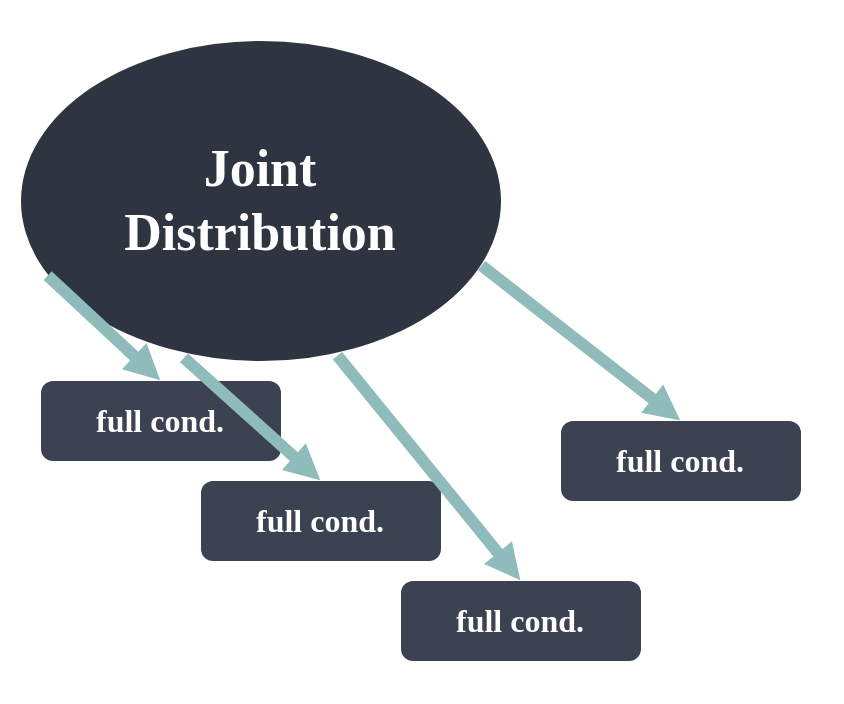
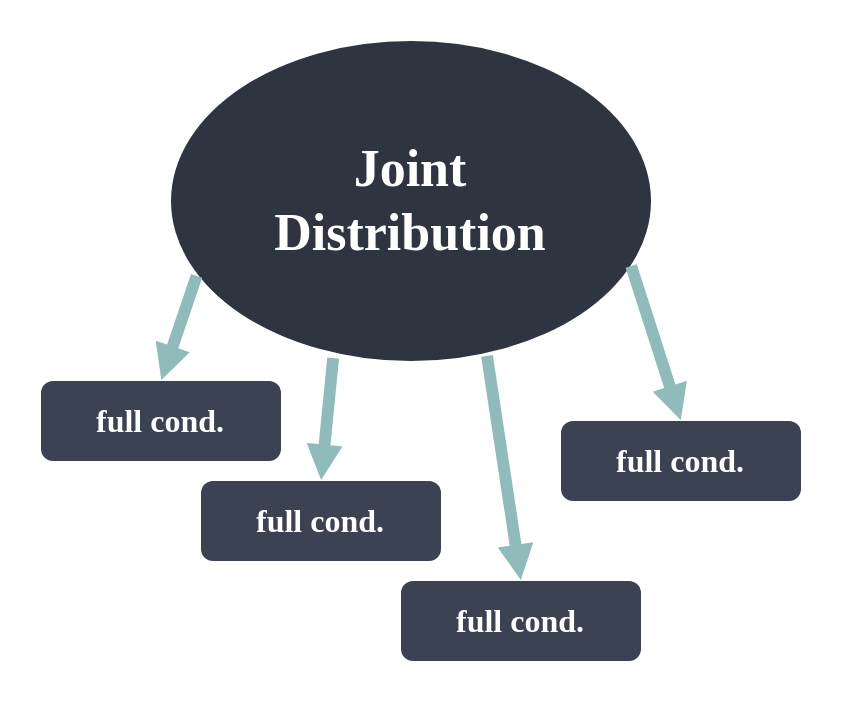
node "Joint Distribution": moved (261, 201) -> (411, 201)
